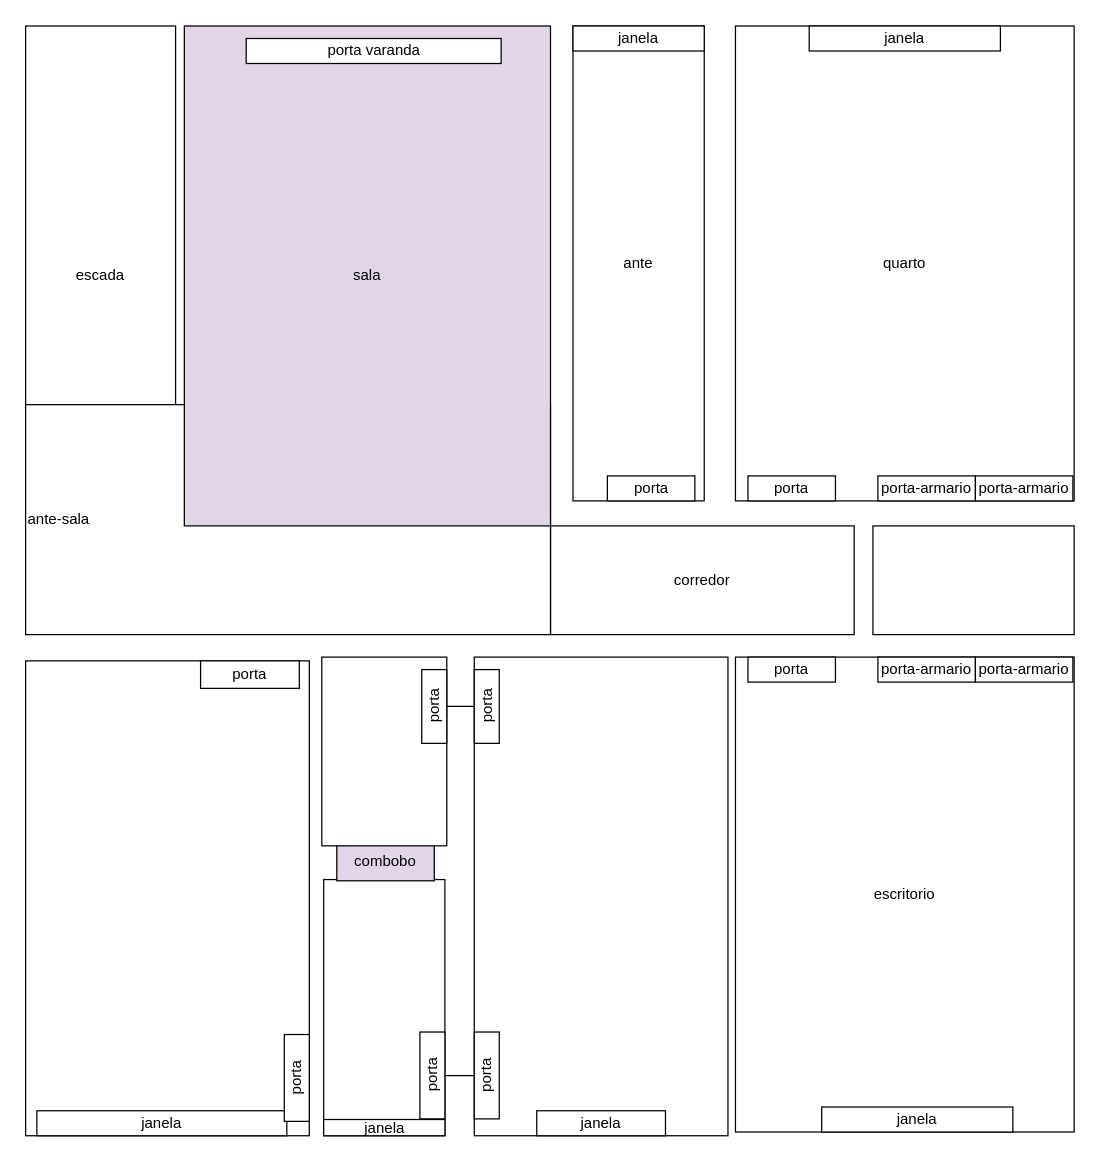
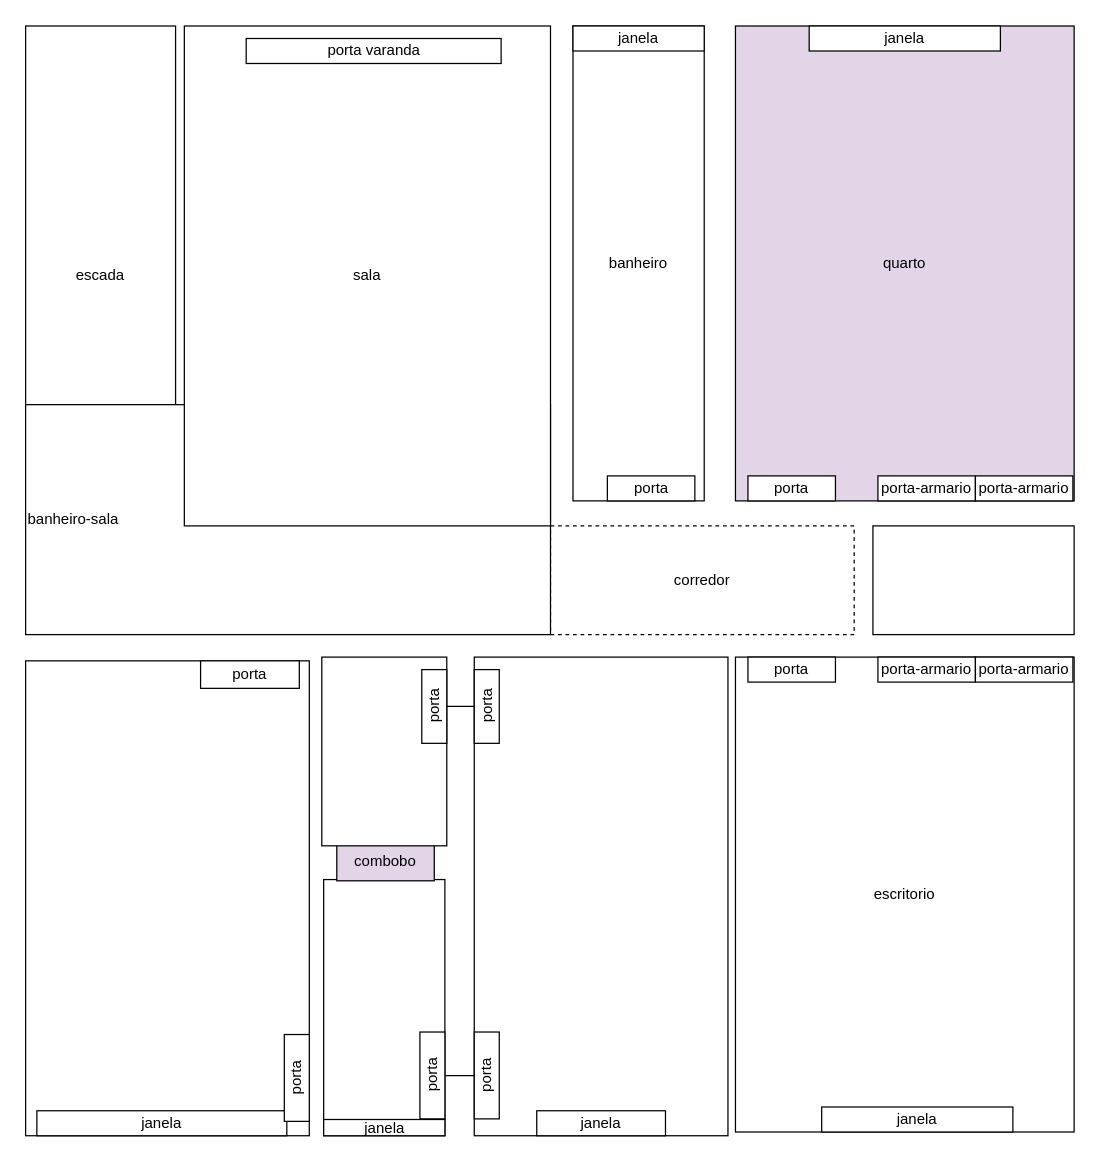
node "ante": label "ante" -> "banheiro"
node "quarto": fillcolor #ffffff -> #e1d5e7
node "sala": fillcolor #e1d5e7 -> #ffffff
node "ante-sala": label "ante-sala" -> "banheiro-sala"
node "corredor": style solid -> dashed
